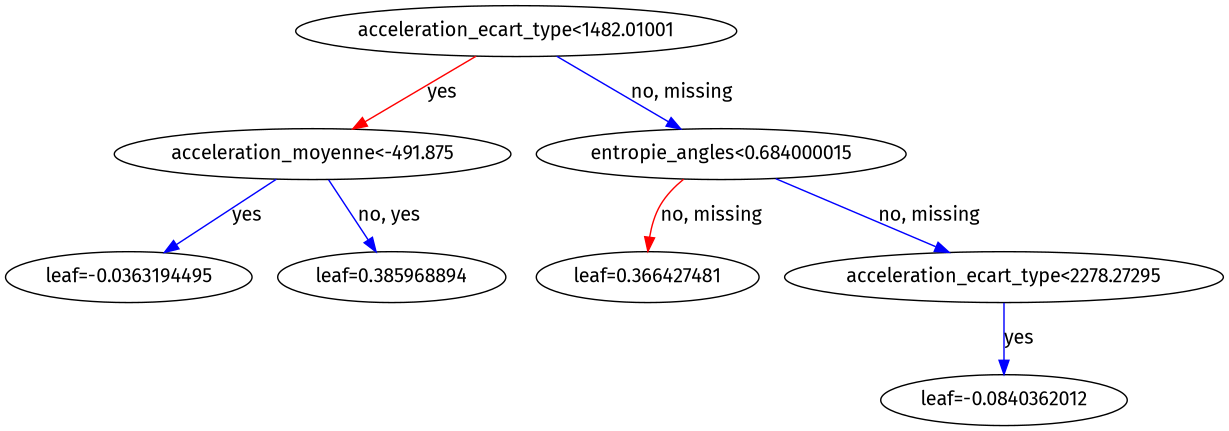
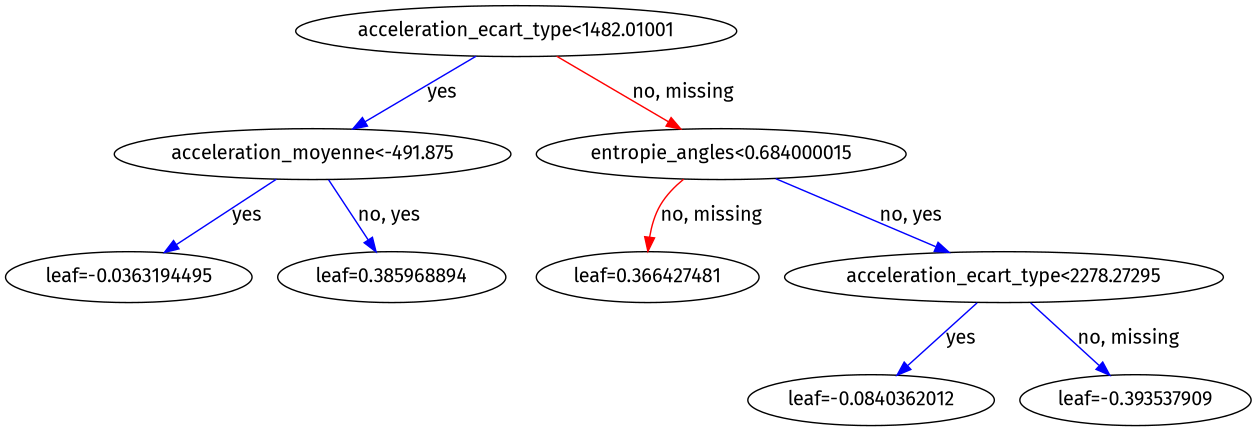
edge "acceleration_ecart_type<1482.01001" -> "acceleration_moyenne<-491.875": color #ff0000 -> #0000ff
edge "acceleration_ecart_type<1482.01001" -> "entropie_angles<0.684000015": color #0000ff -> #ff0000
edge "entropie_angles<0.684000015" -> "acceleration_ecart_type<2278.27295": label "no, missing" -> "no, yes"
node "leaf=-0.393537909": added
